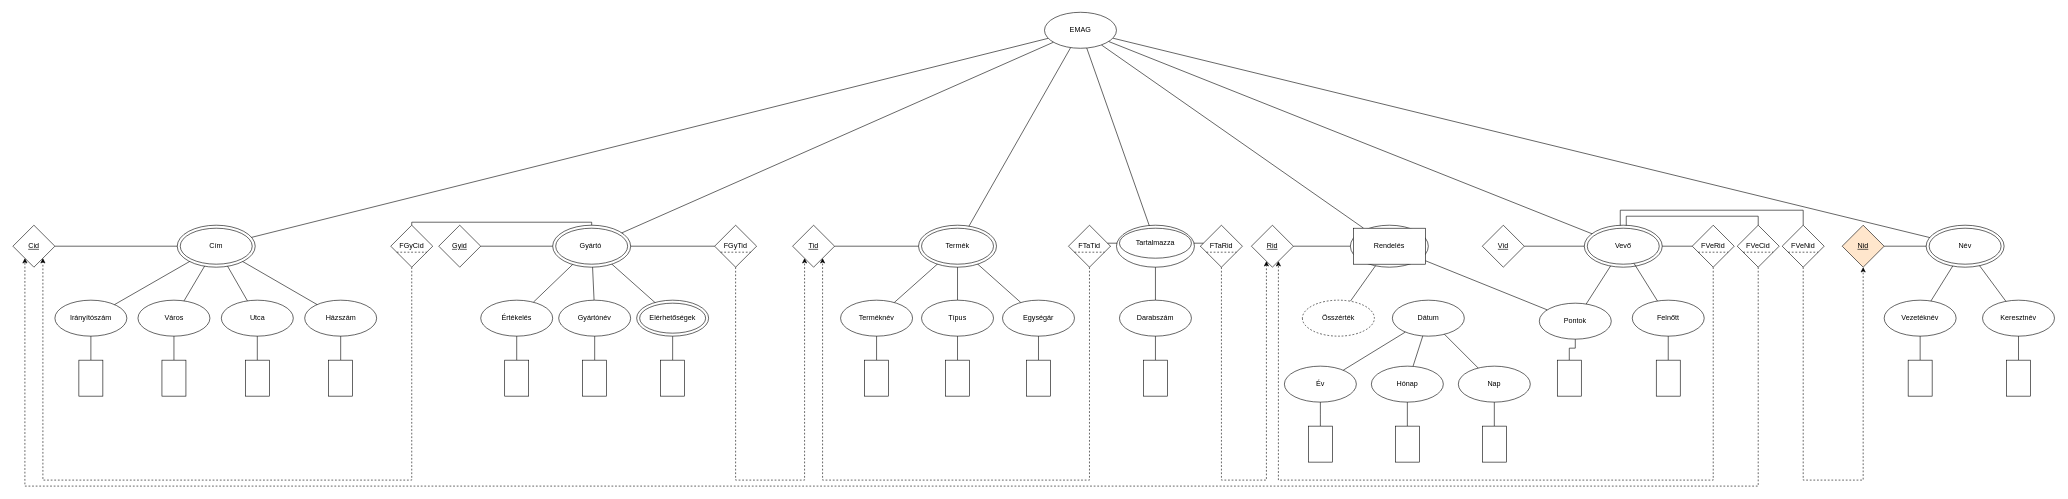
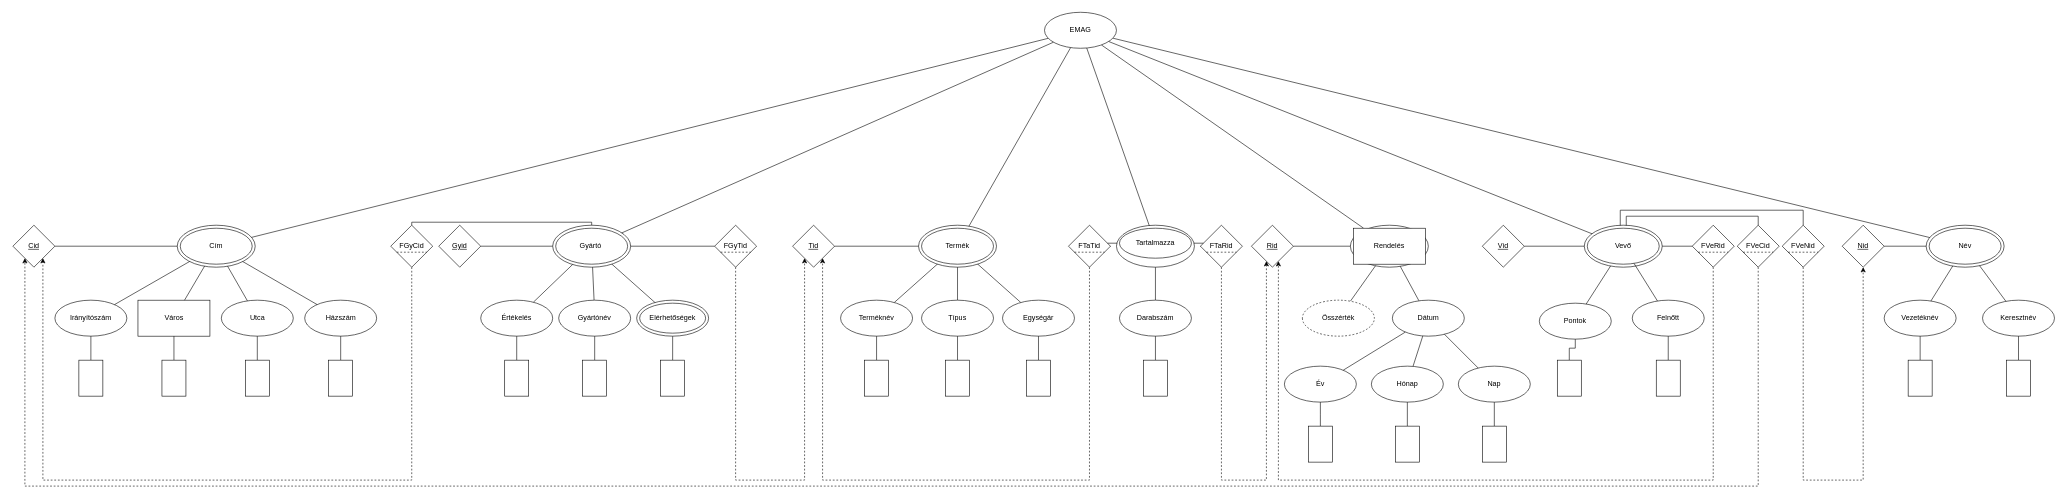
node "Nid": fillcolor #ffe6cc -> #ffffff
edge "Rendelés" -- "Pontok": now "Rendelés" -- "Dátum"
node "Város": shape ellipse -> rectangle
